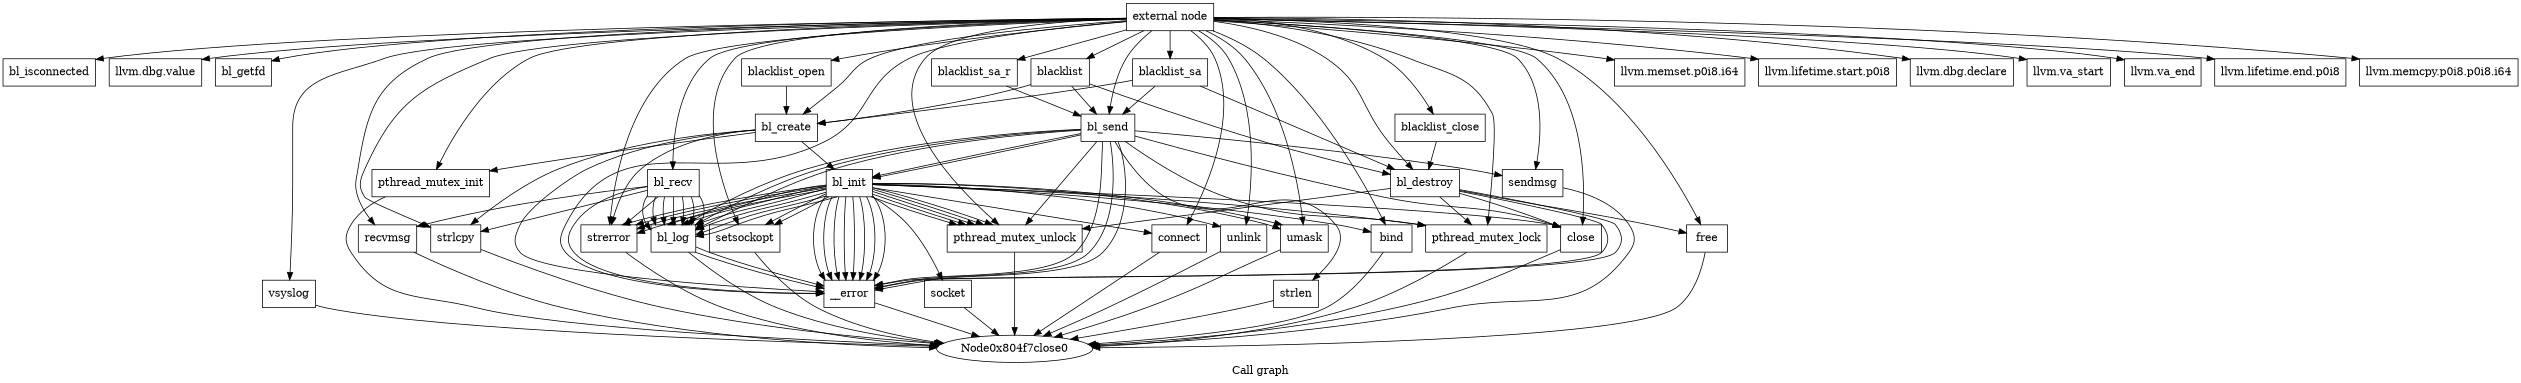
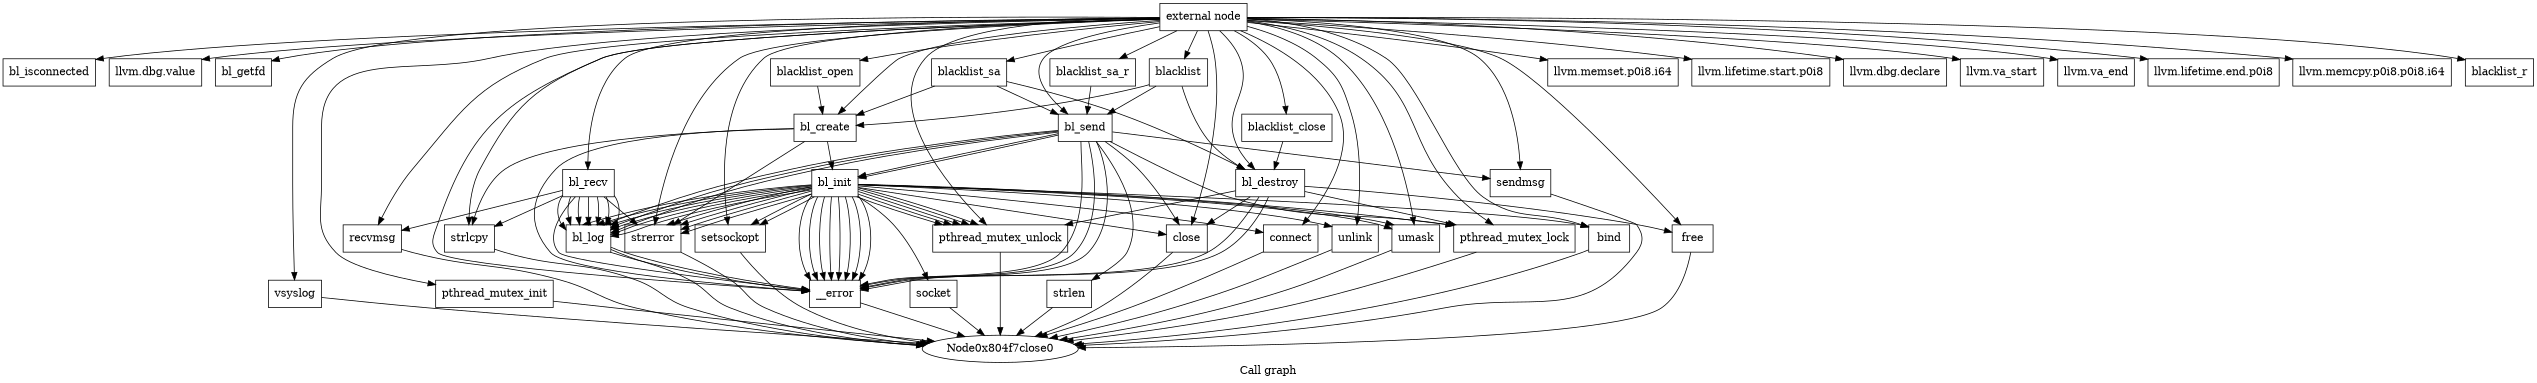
node "blacklist_r": added
edge "bl_create" -> "pthread_mutex_init": removed
edge "bl_send" -> "pthread_mutex_unlock": removed
